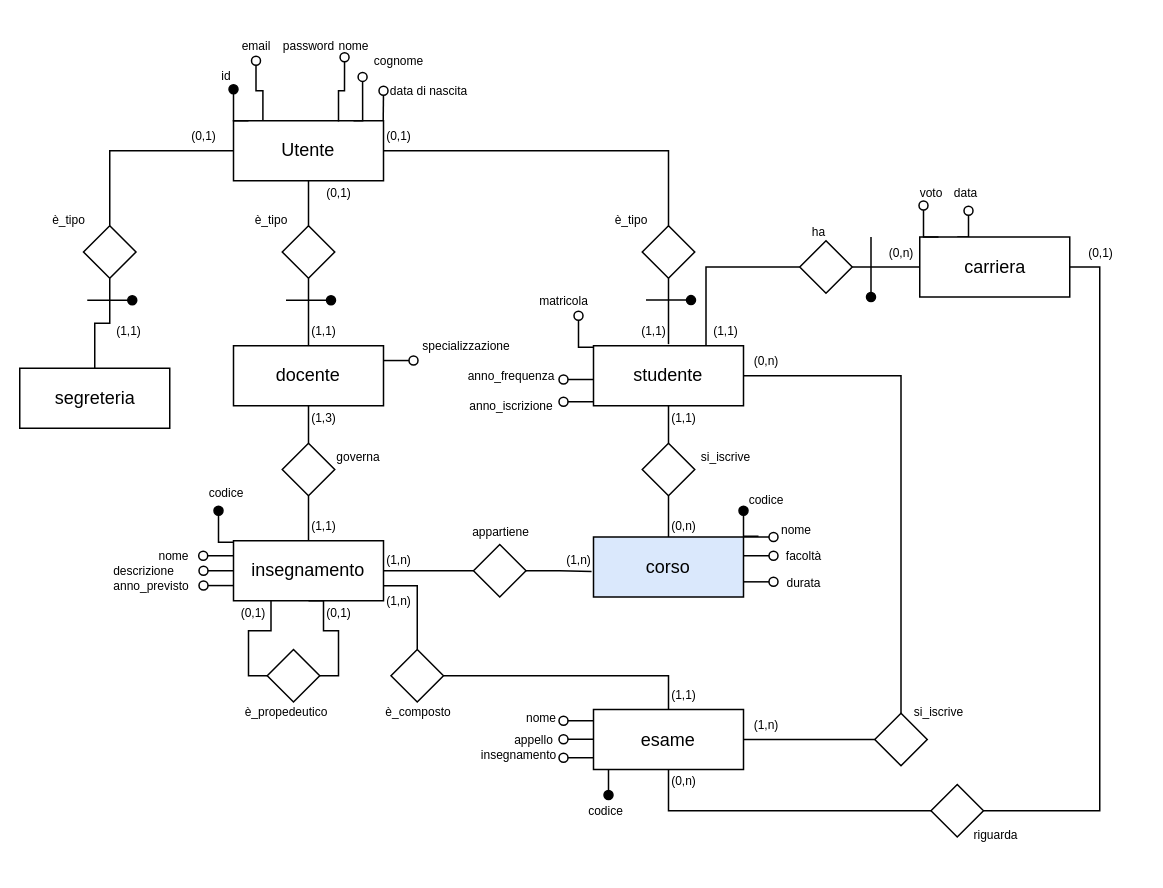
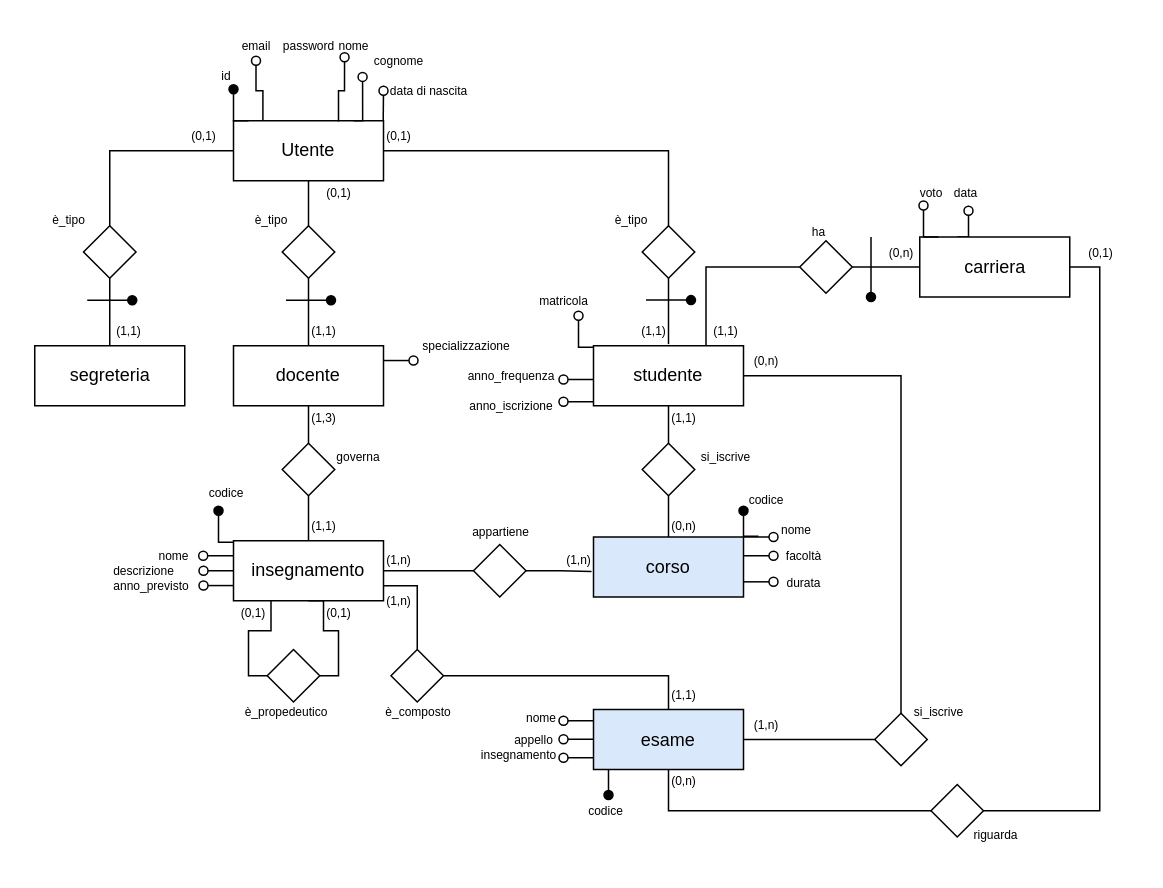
node "segreteria": moved (95, 398) -> (110, 376)
node "esame": fillcolor #ffffff -> #dae8fc
